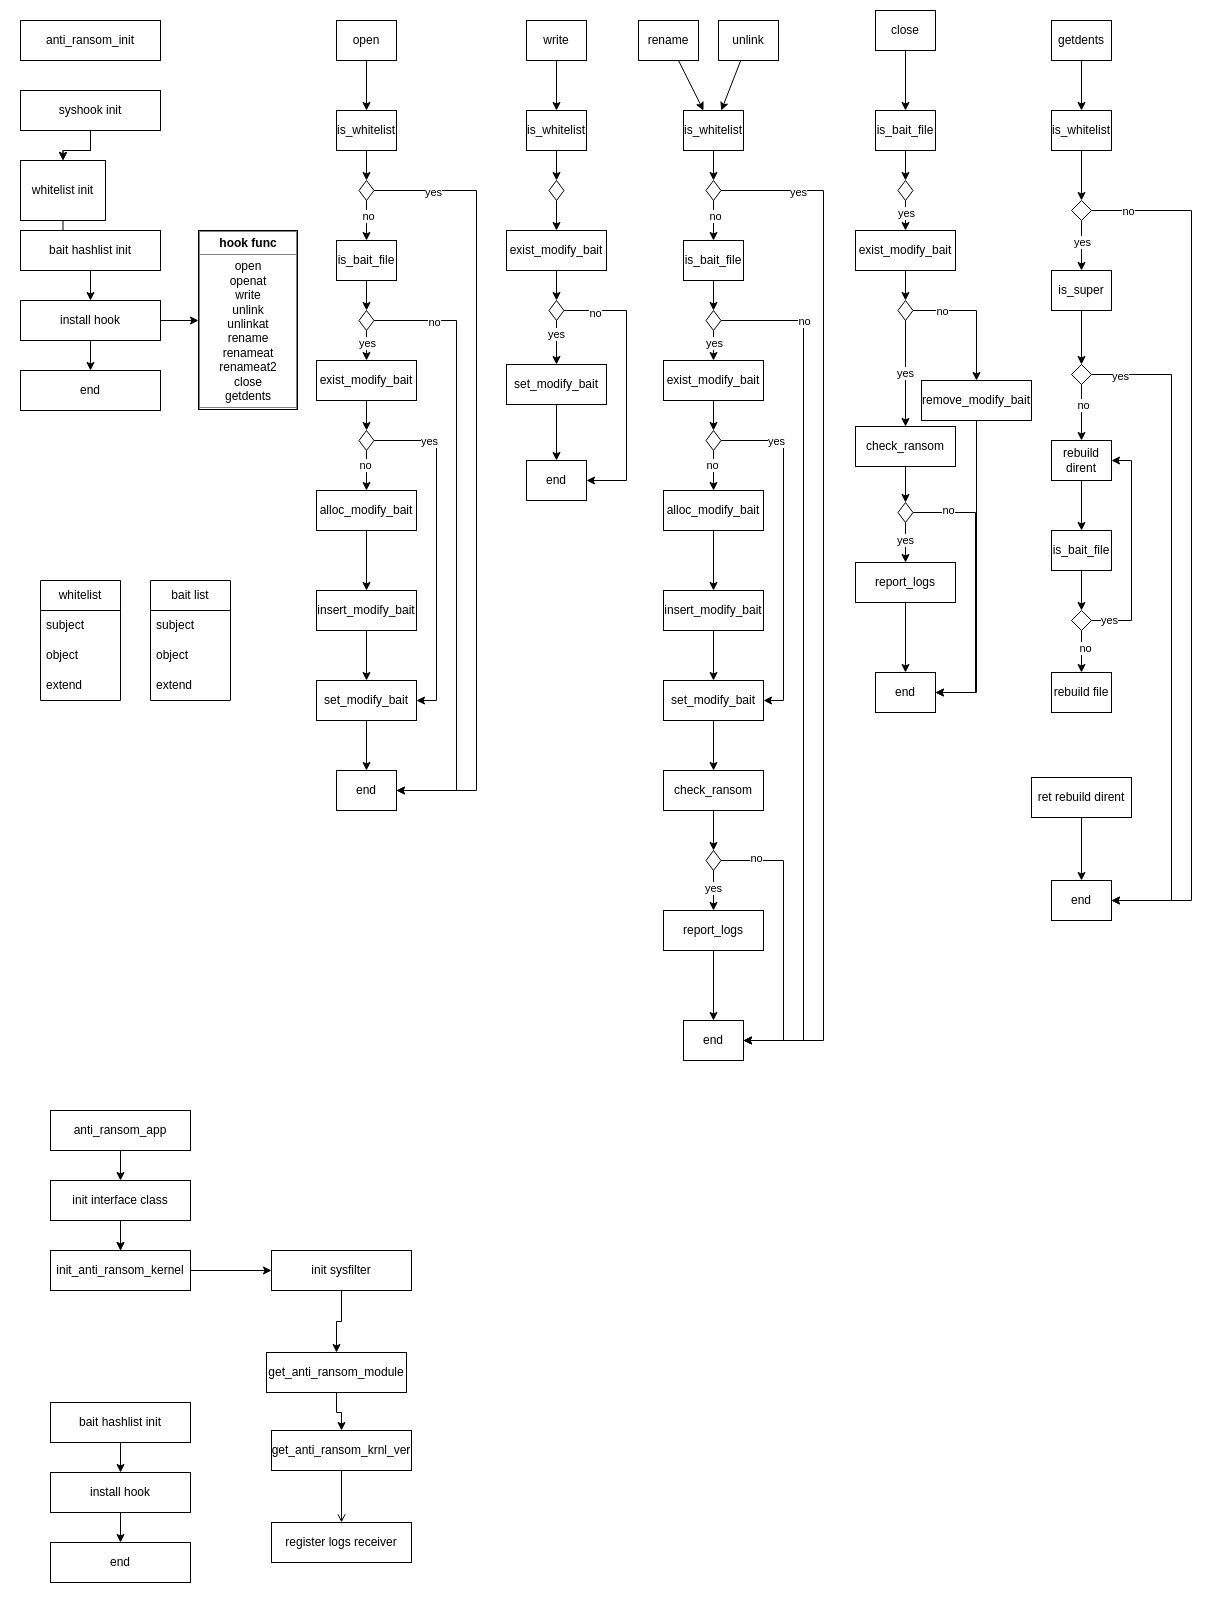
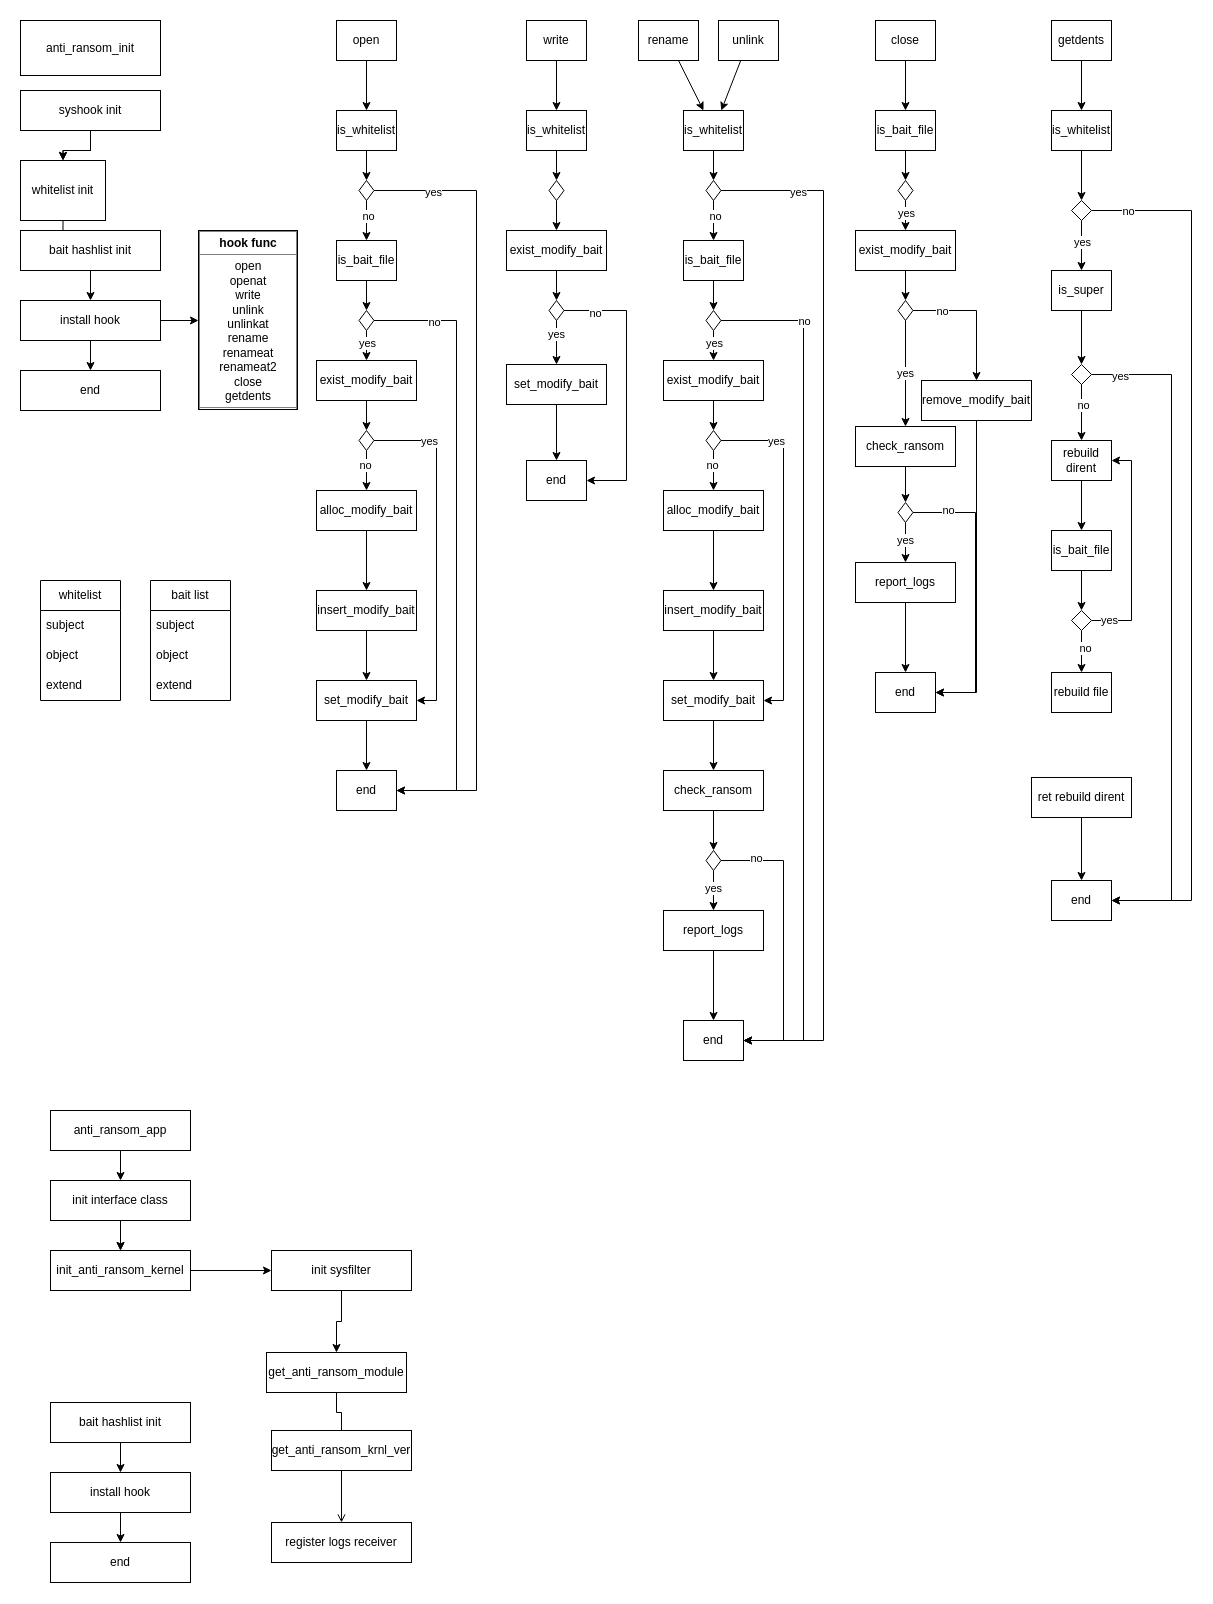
node "close": moved (906, 31) -> (906, 41)
node "anti_ransom_init": size 140x40 -> 140x55
edge "get_anti_ransom_module" -> "get_anti_ransom_krnl_ver": arrowhead classic -> none
